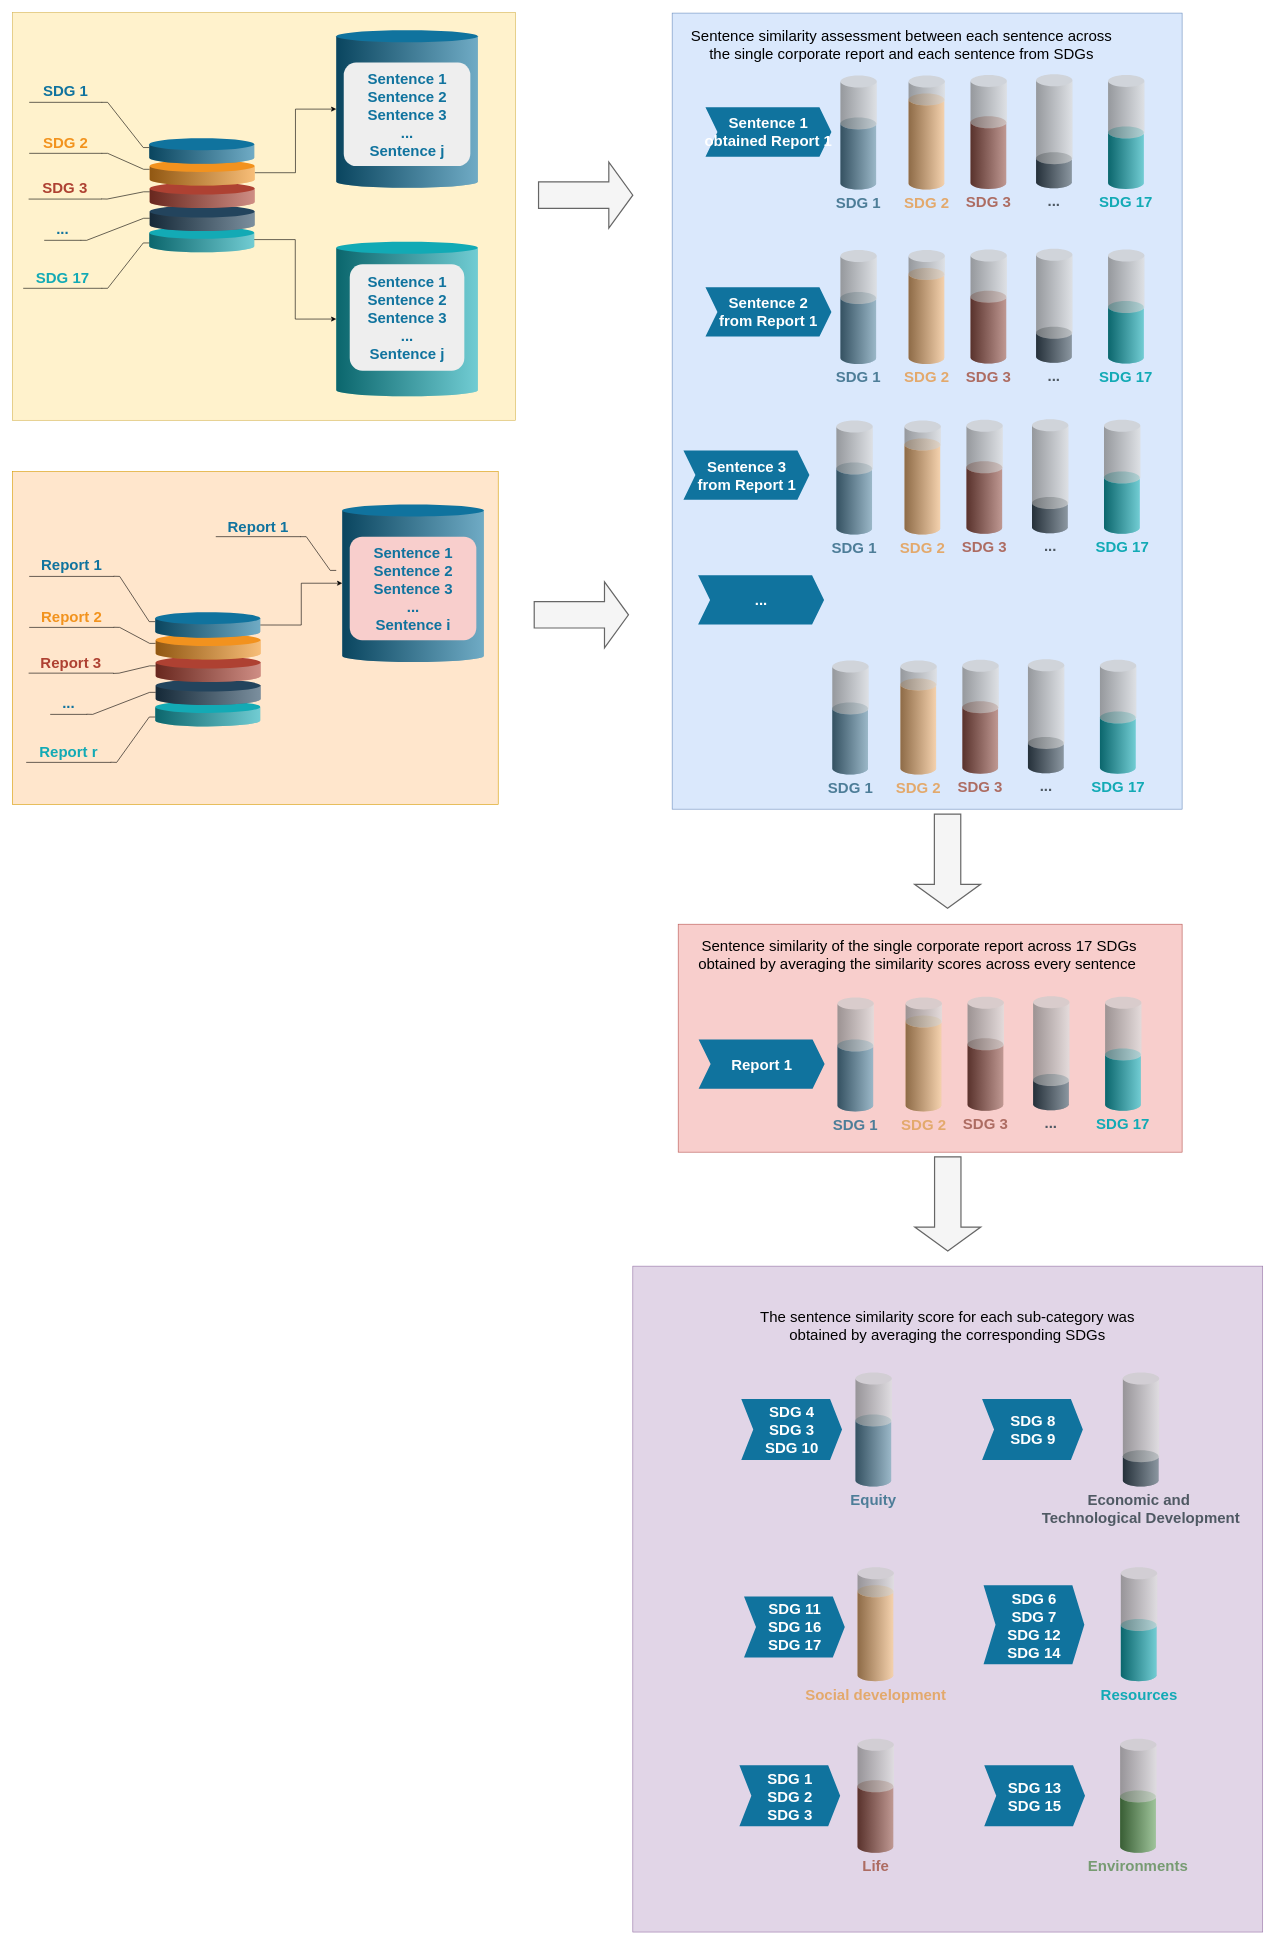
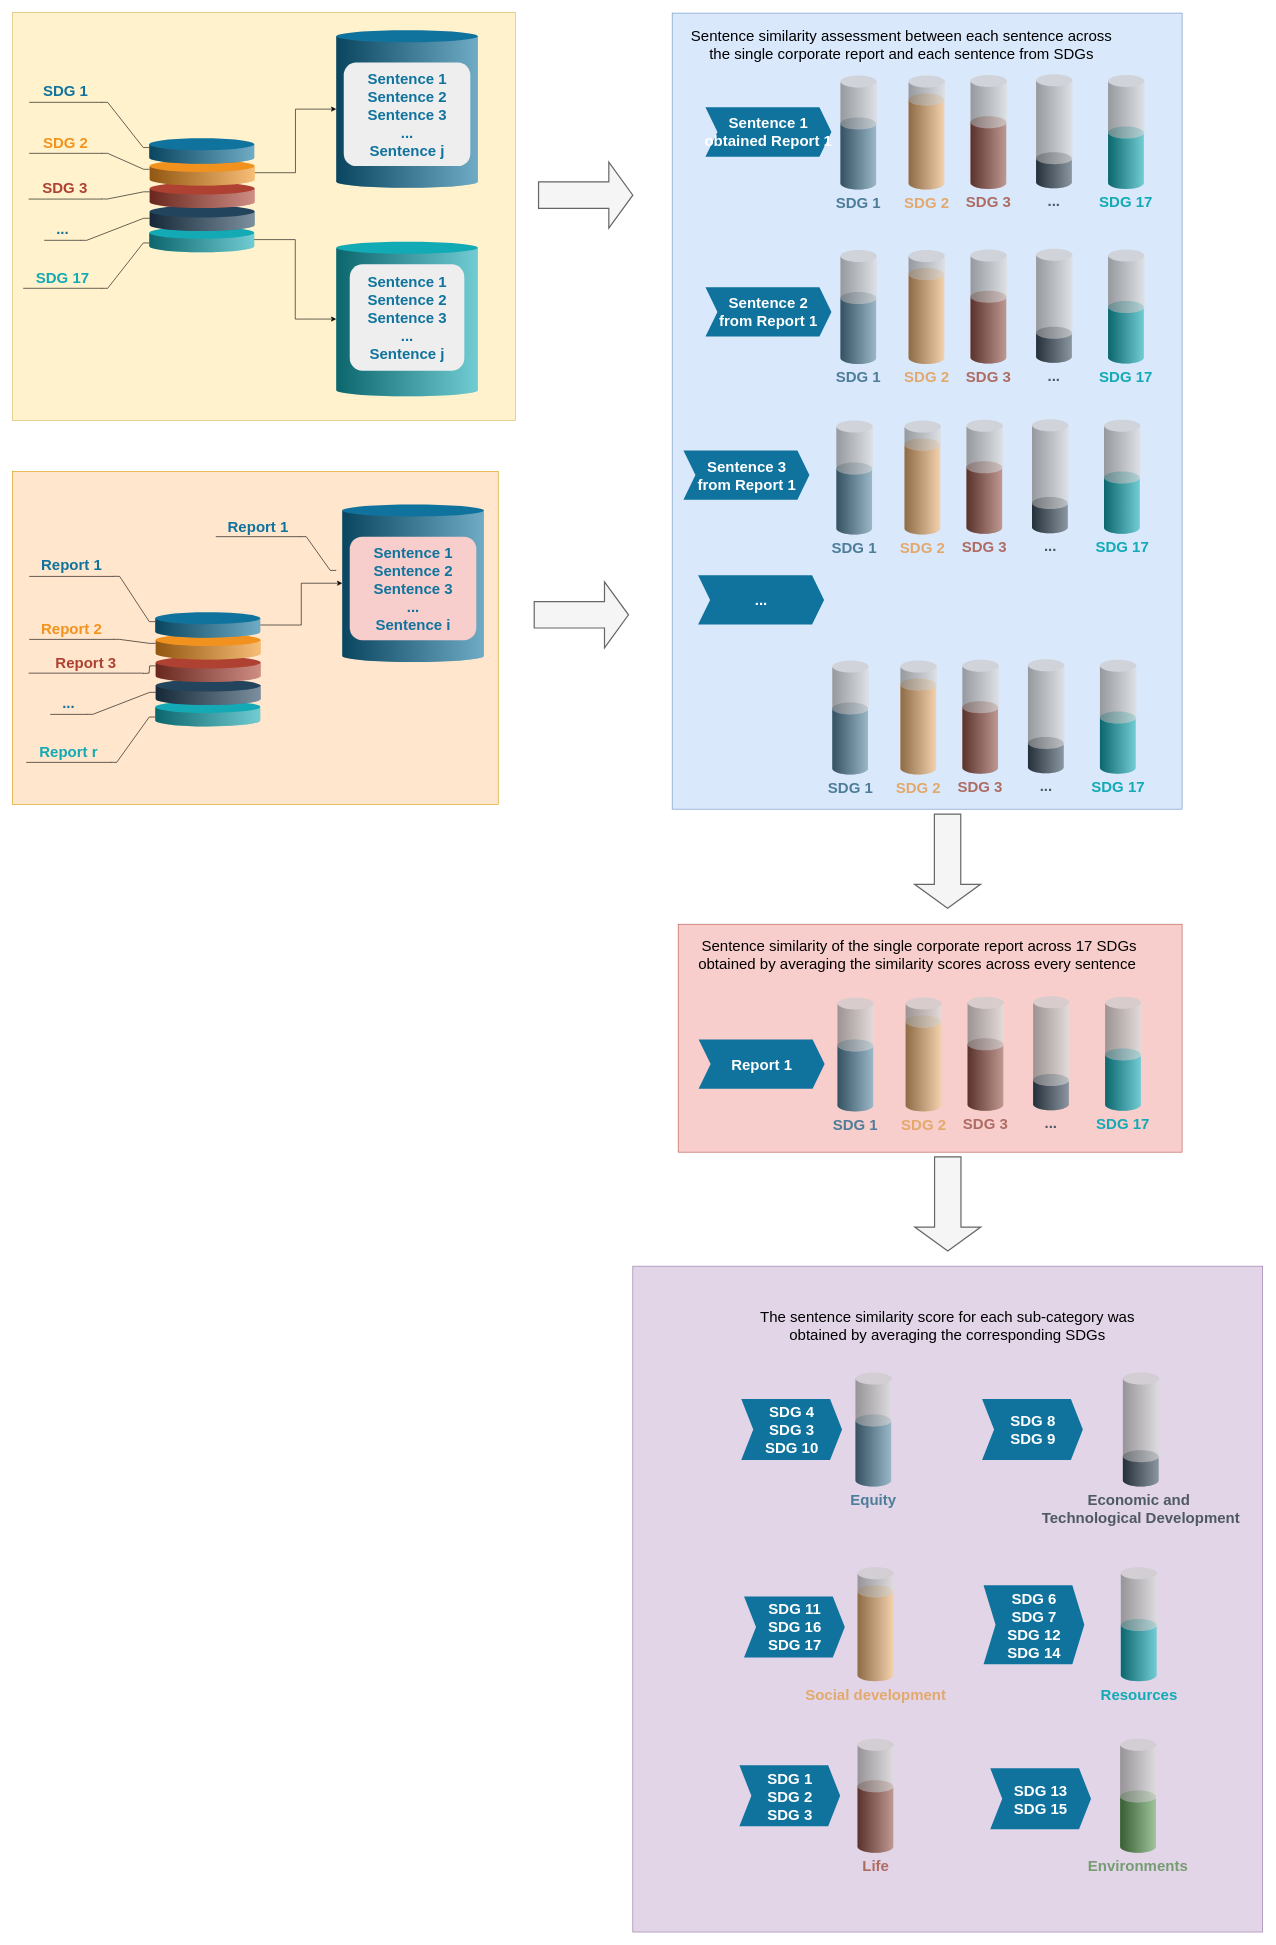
node "Report 2": moved (72, 615) -> (72, 627)
node "Report 3": size 84x24 -> 114x24
node "SDG 13 SDG 15": moved (1035, 1796) -> (1041, 1799)
